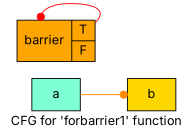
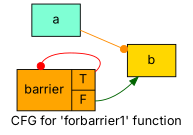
edge "barrier" -> "b": added
